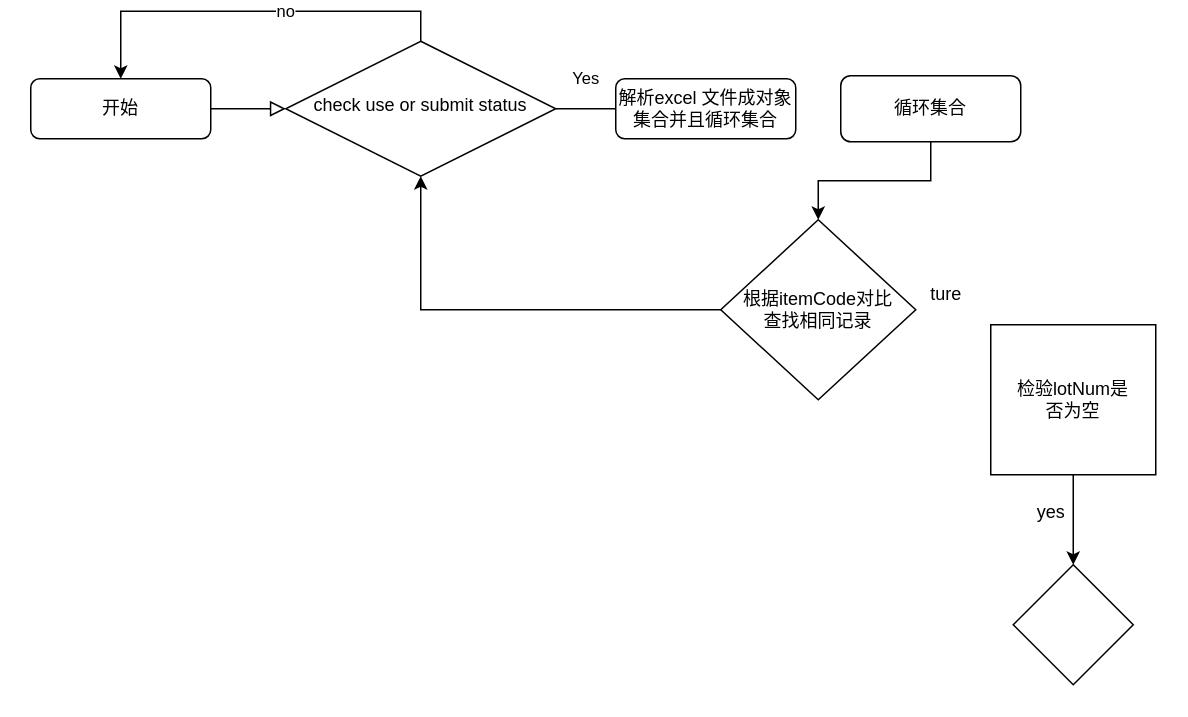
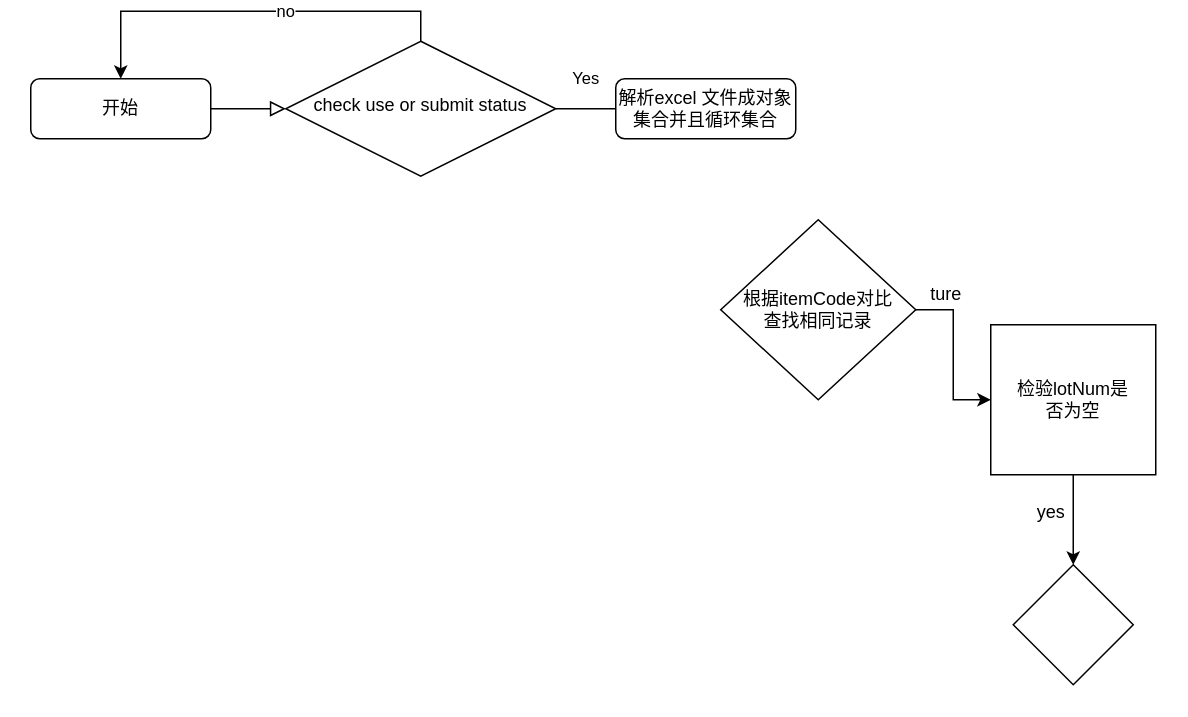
node "循环集合": removed
edge "循环集合" -> "根据itemCode对比 查找相同记录": removed
edge "根据itemCode对比 查找相同记录" -> "check use or submit status": now "根据itemCode对比 查找相同记录" -> "检验lotNum是 否为空"
